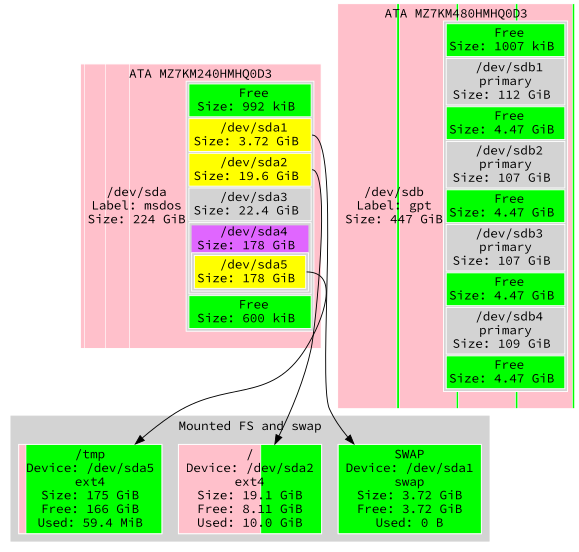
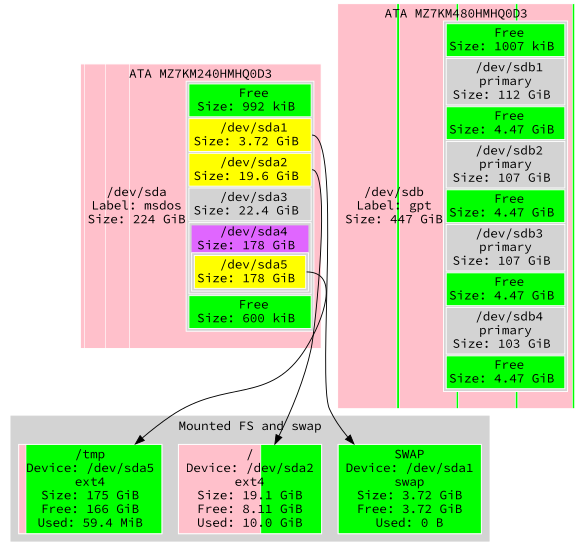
node "ATA MZ7KM480HMHQ0D3": text "Size: 109 GiB" -> "Size: 103 GiB"
